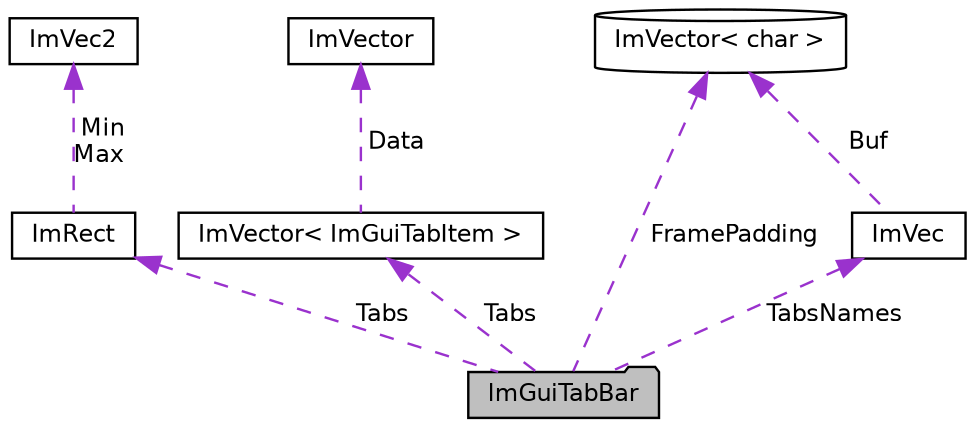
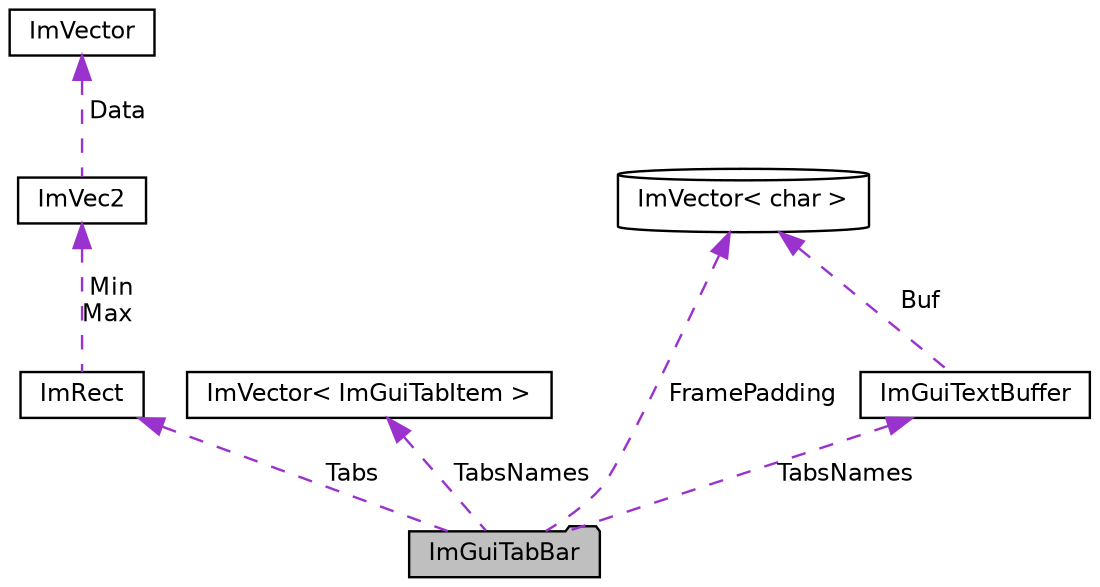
edge "ImVector< ImGuiTabItem >" -> "ImVector": now "ImVec2" -> "ImVector"
node "ImVec": label "ImVec" -> "ImGuiTextBuffer"
edge "ImGuiTabBar" -> "ImVector< ImGuiTabItem >": label " Tabs" -> " TabsNames"
